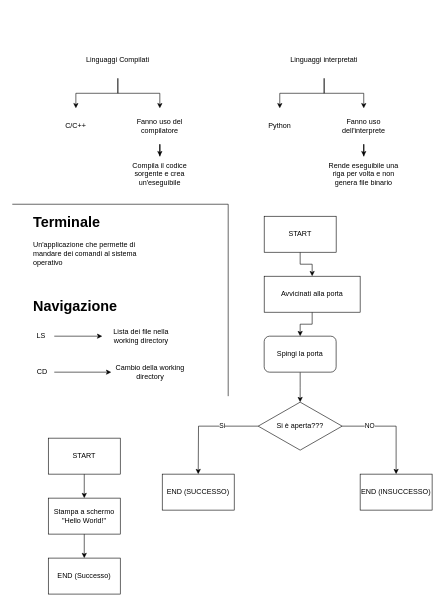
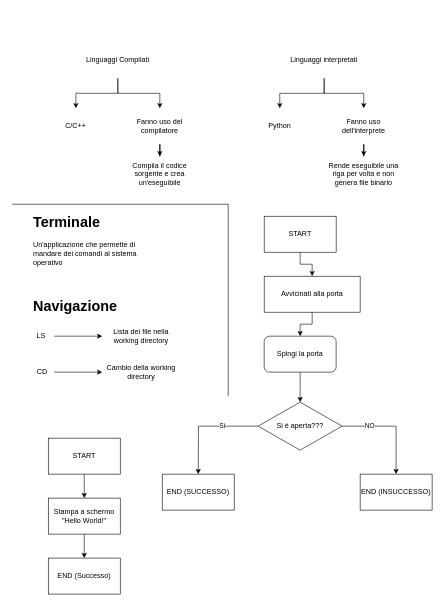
node "Cambio della working directory": moved (150, 372) -> (141, 372)
